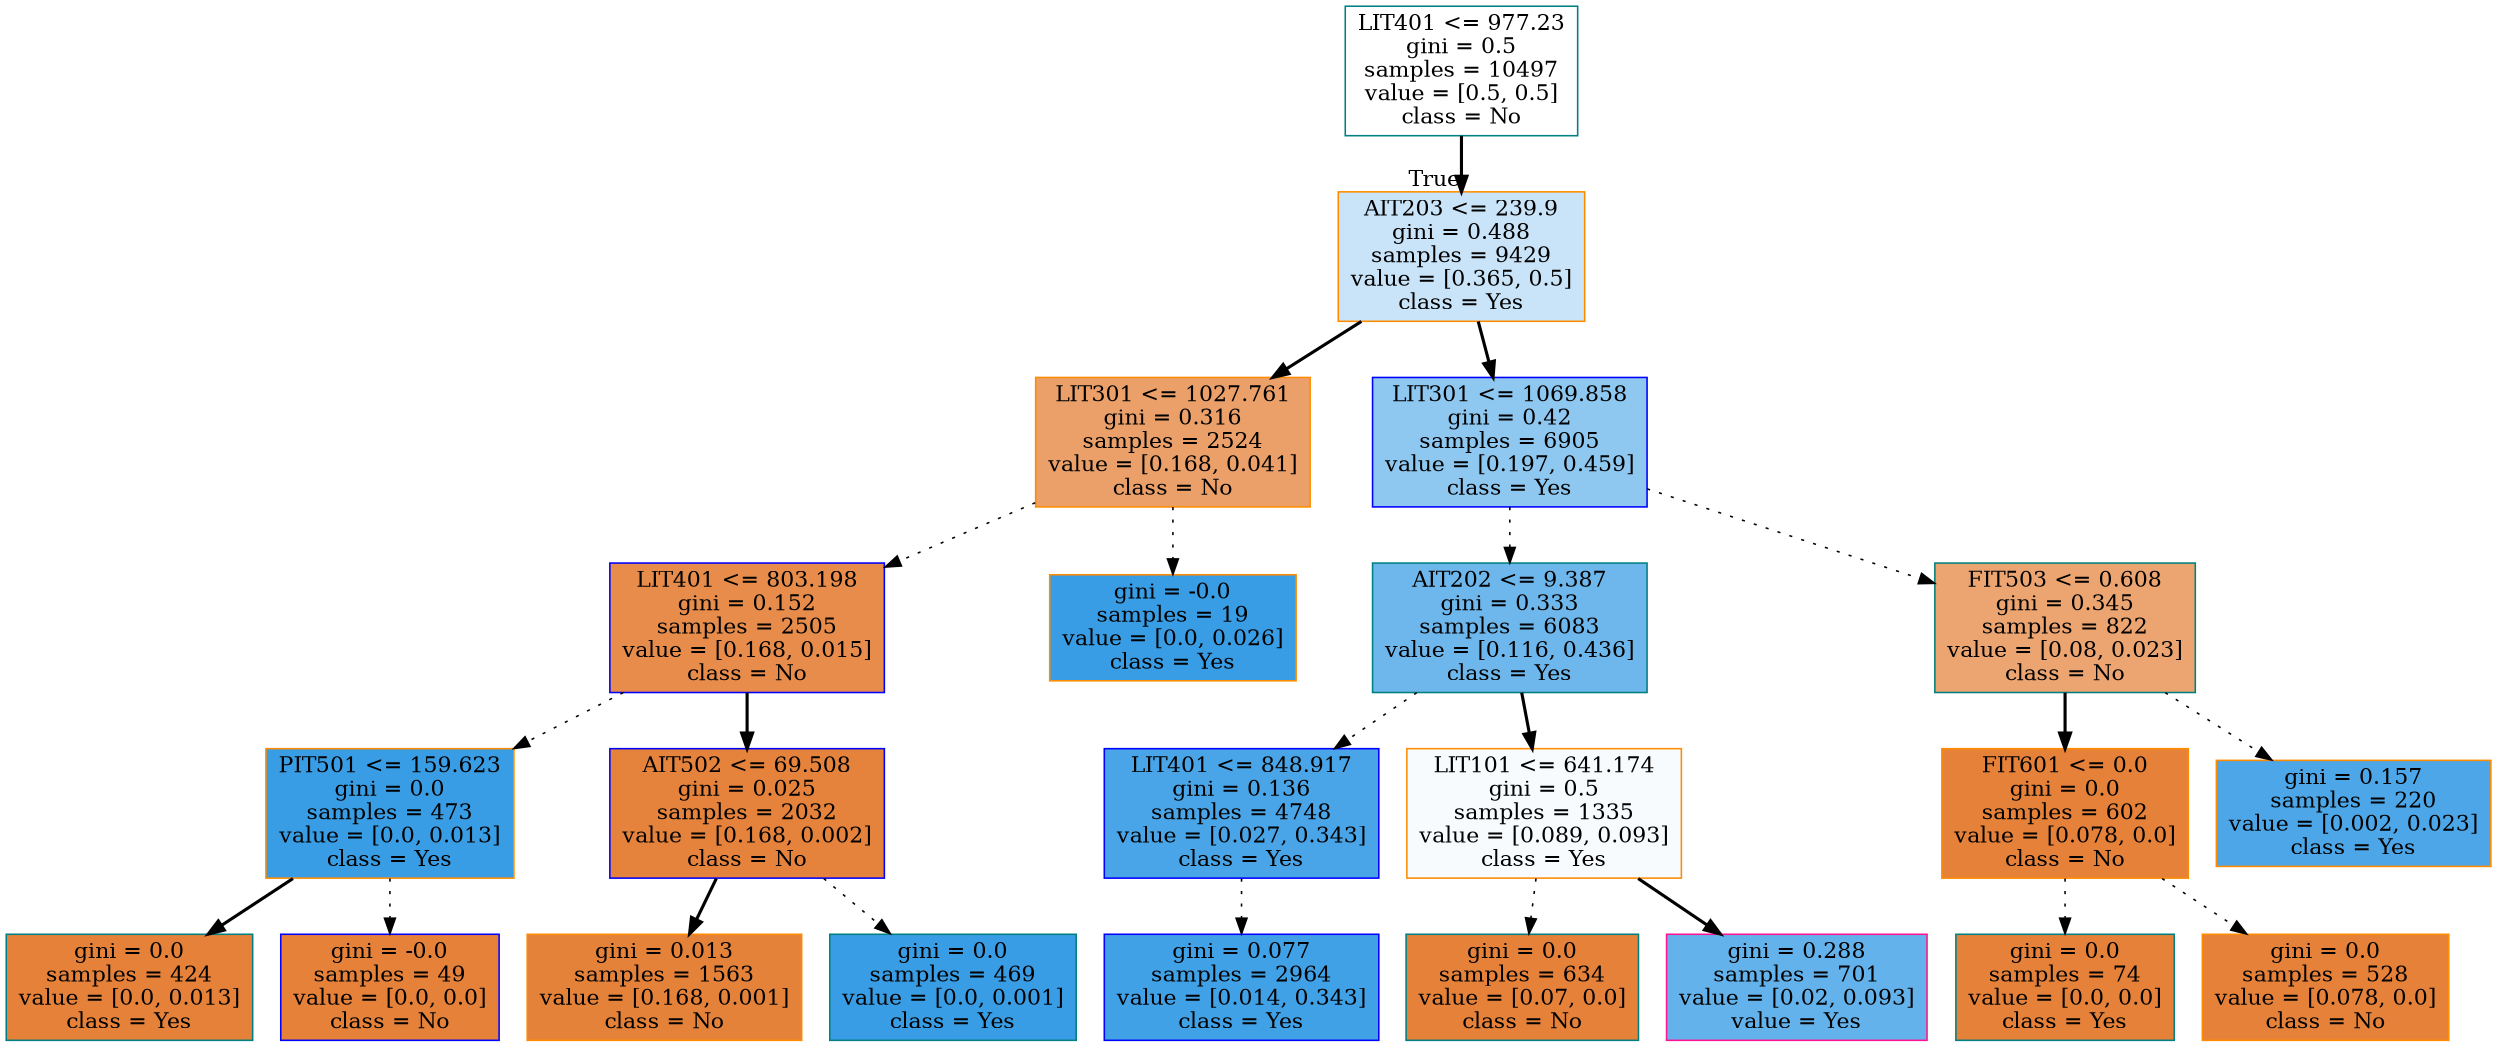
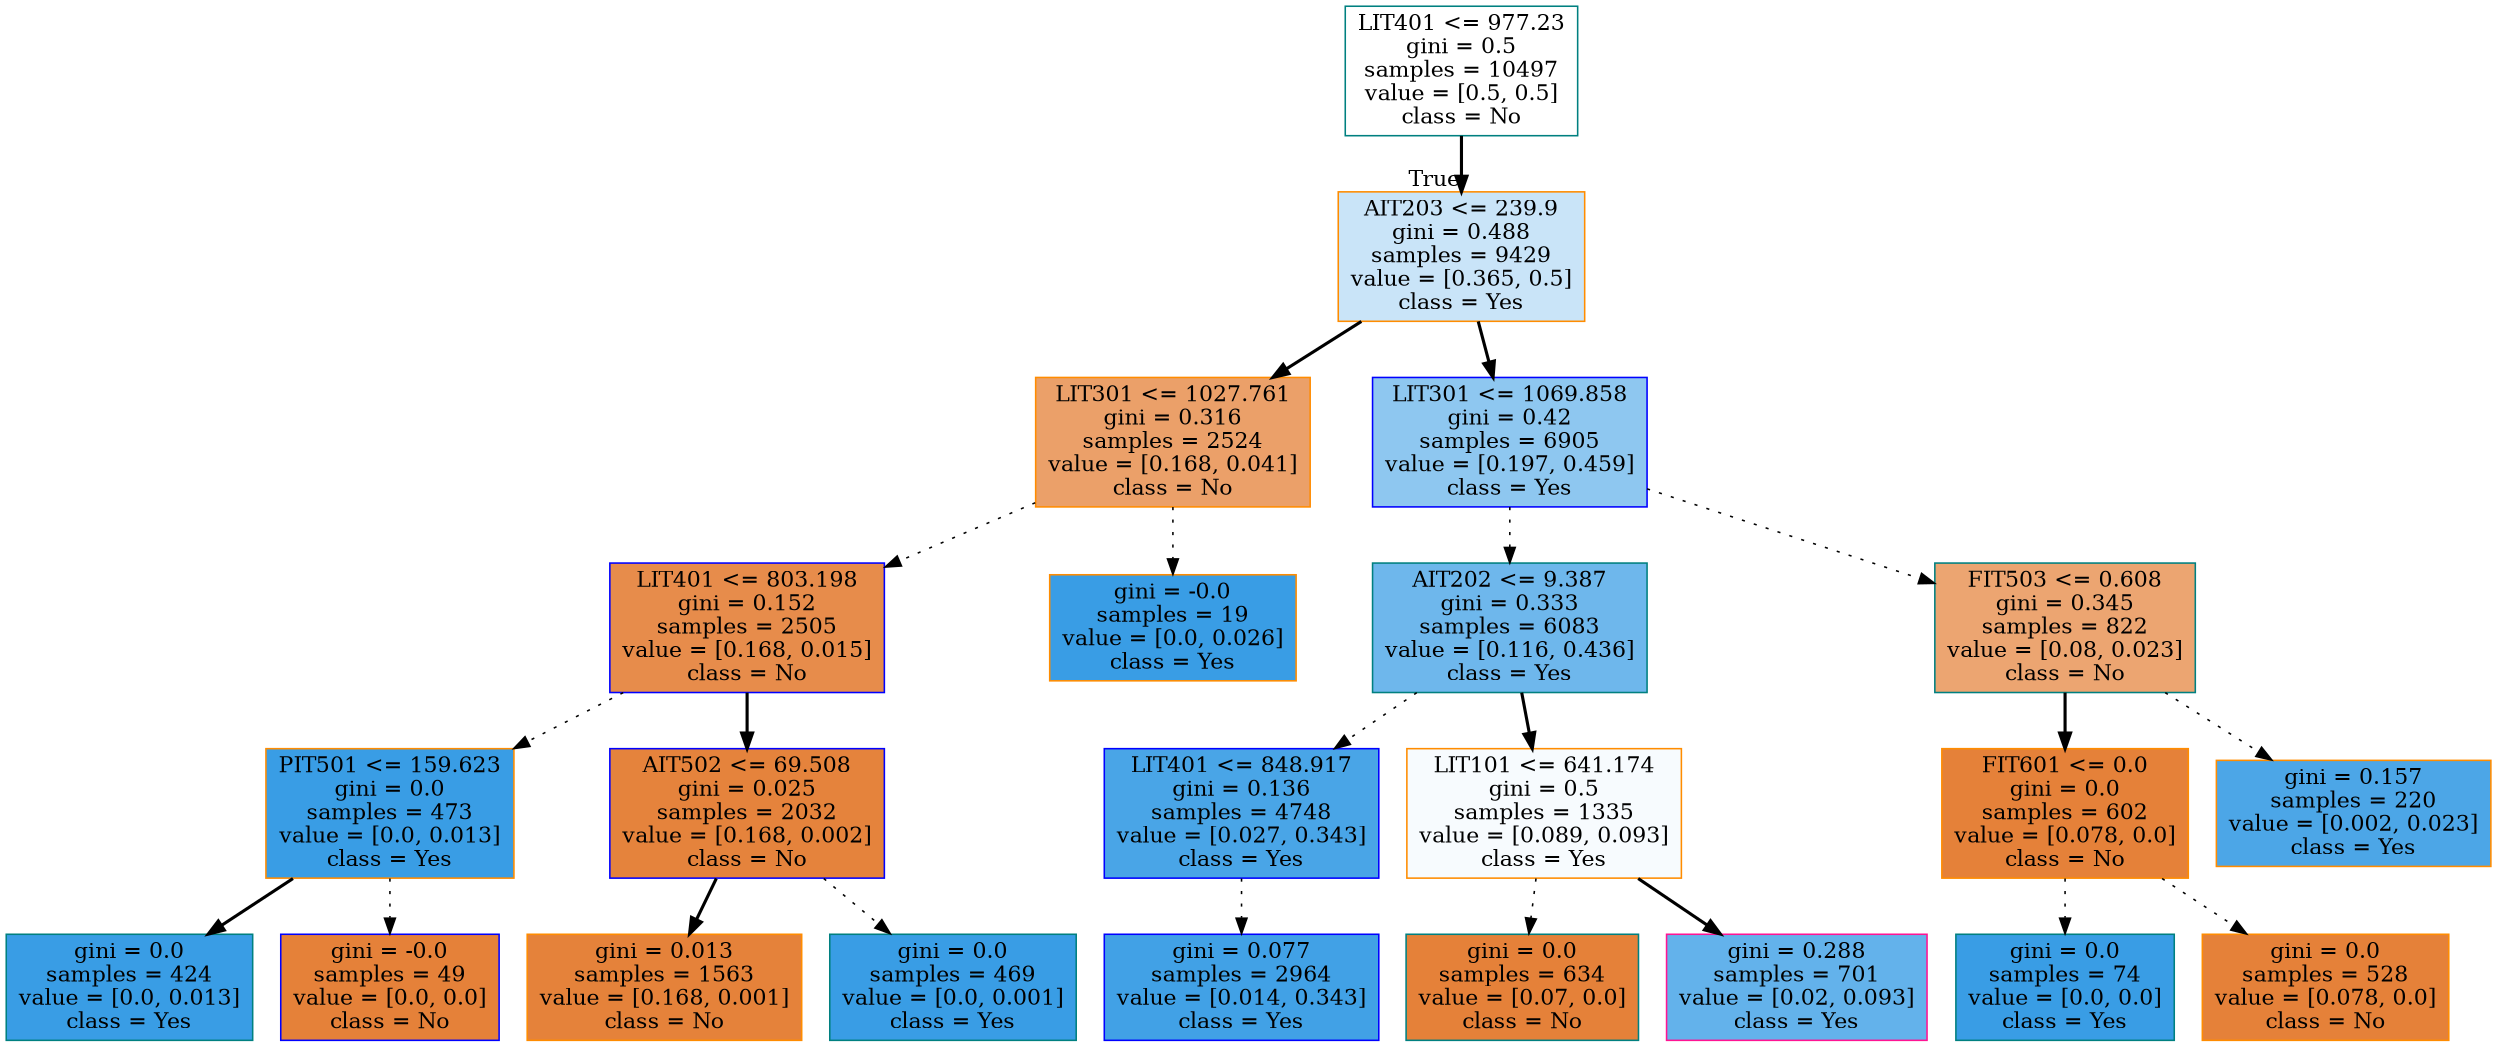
node "gini = 0.0 samples = 424 value = [0.0, 0.013] class = Yes": fillcolor #e58139 -> #399de5
node "gini = 0.288 samples = 701 value = [0.02, 0.093] value = Yes": label "gini = 0.288 samples = 701 value = [0.02, 0.093] value = Yes" -> "gini = 0.288 samples = 701 value = [0.02, 0.093] class = Yes"
node "gini = 0.0 samples = 74 value = [0.0, 0.0] class = Yes": fillcolor #e58139 -> #399de5
